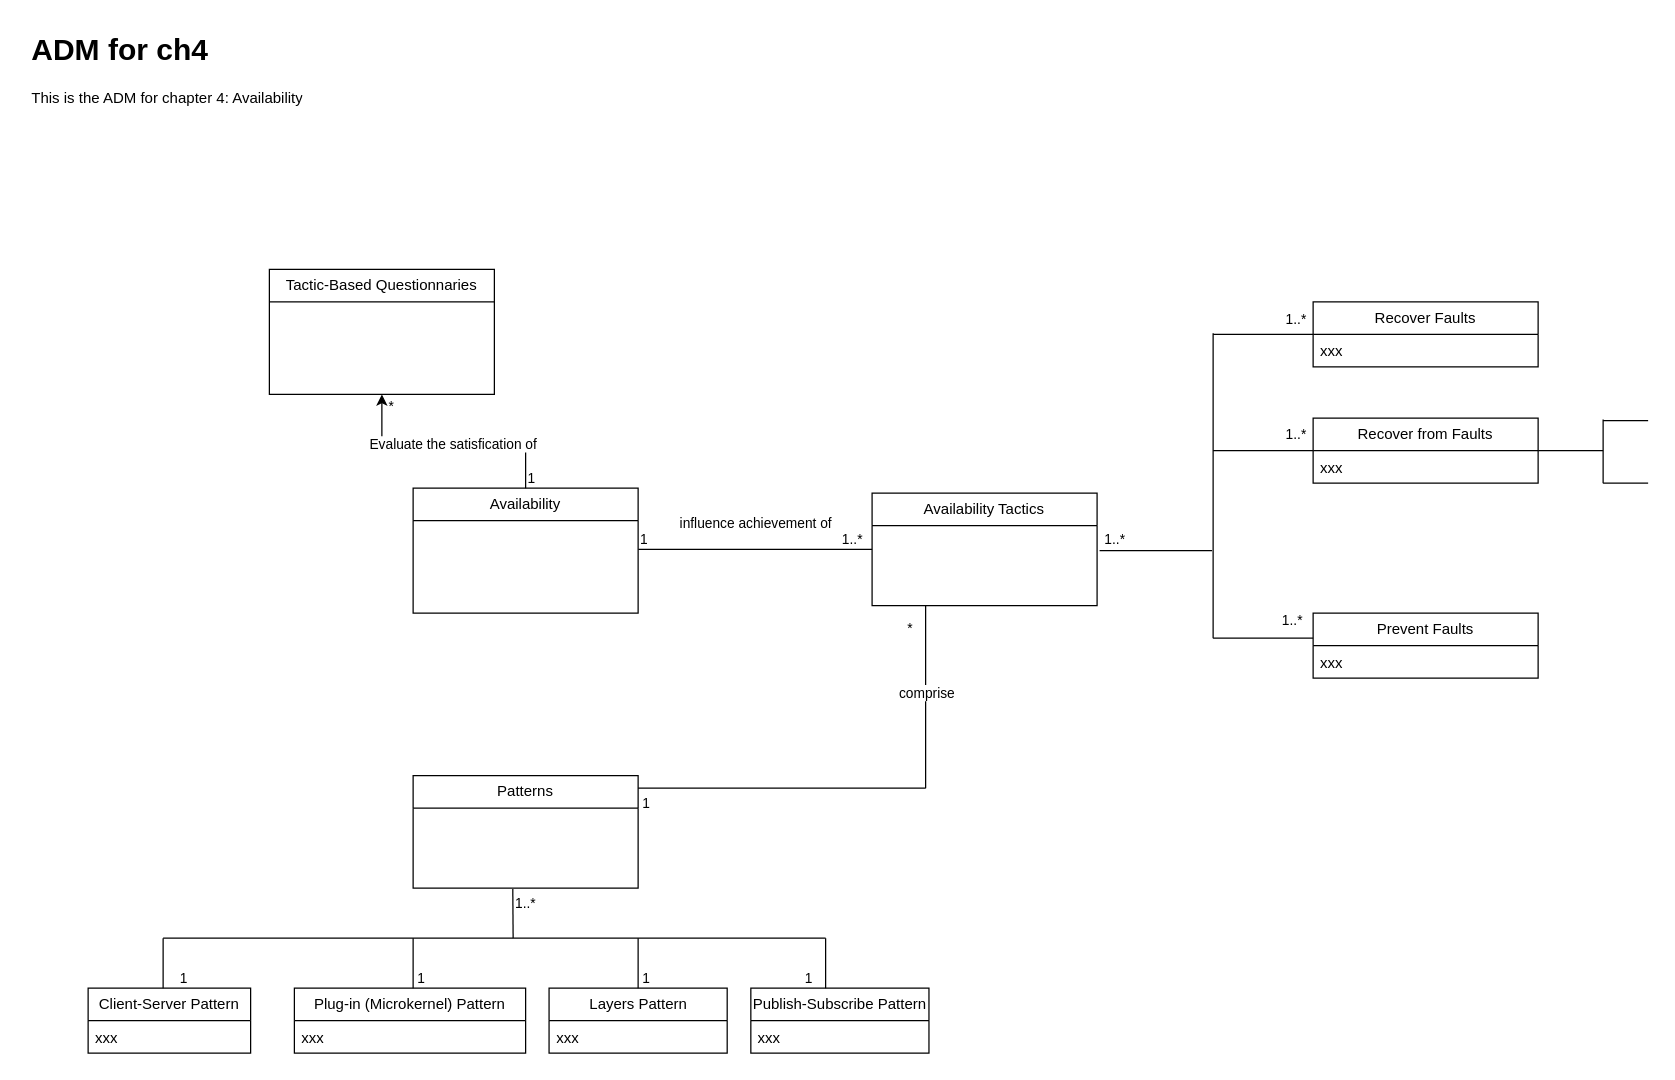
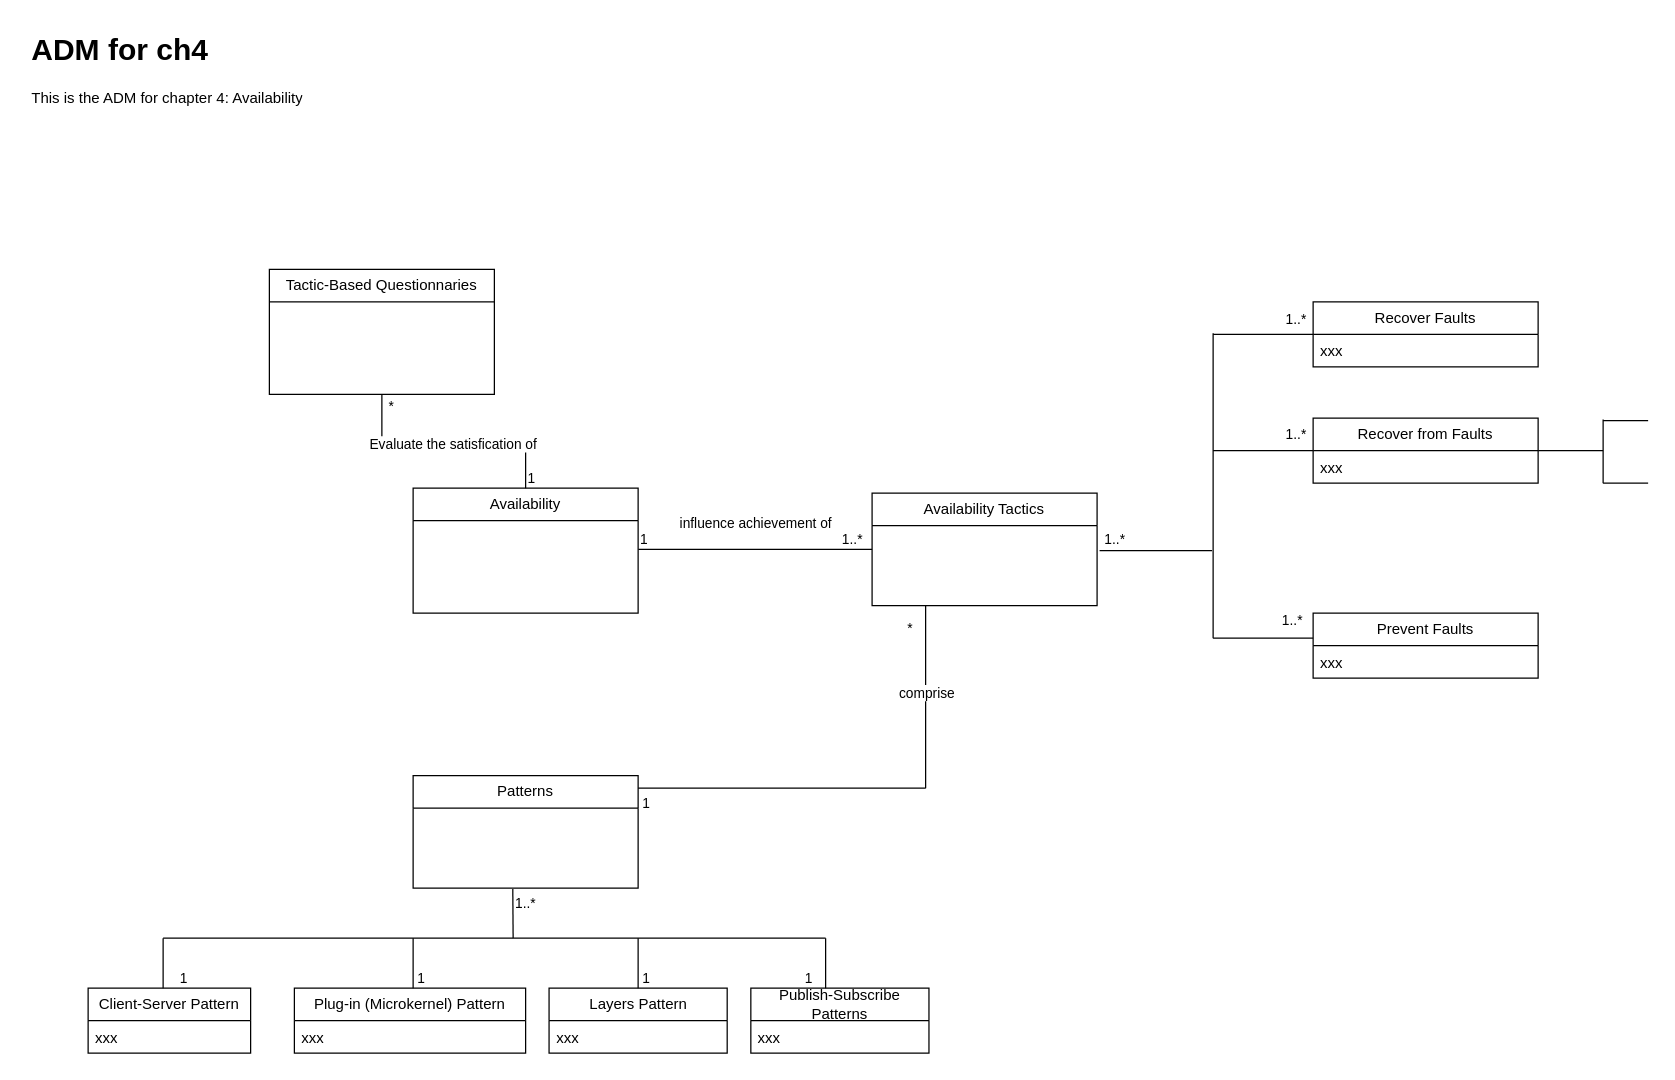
edge "Availability" -> "Tactic-Based Questionnaries": arrowhead classic -> none
node "Publish-Subscribe Pattern": label "Publish-Subscribe Pattern" -> "Publish-Subscribe Patterns"
